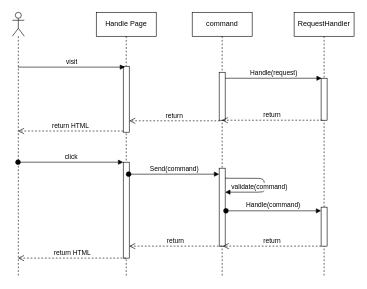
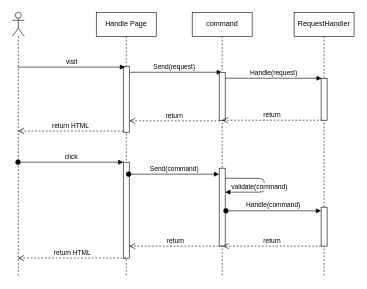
edge "Handle Page" -> "command": added, label "Send(request)"
